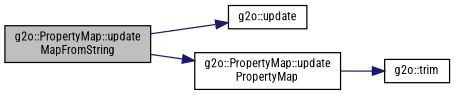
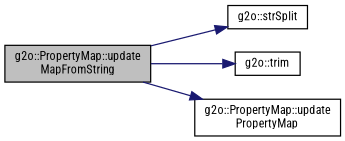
node "g2o::update": label "g2o::update" -> "g2o::strSplit"
edge "g2o::PropertyMap::update PropertyMap" -> "g2o::trim": now "g2o::PropertyMap::update MapFromString" -> "g2o::trim"
